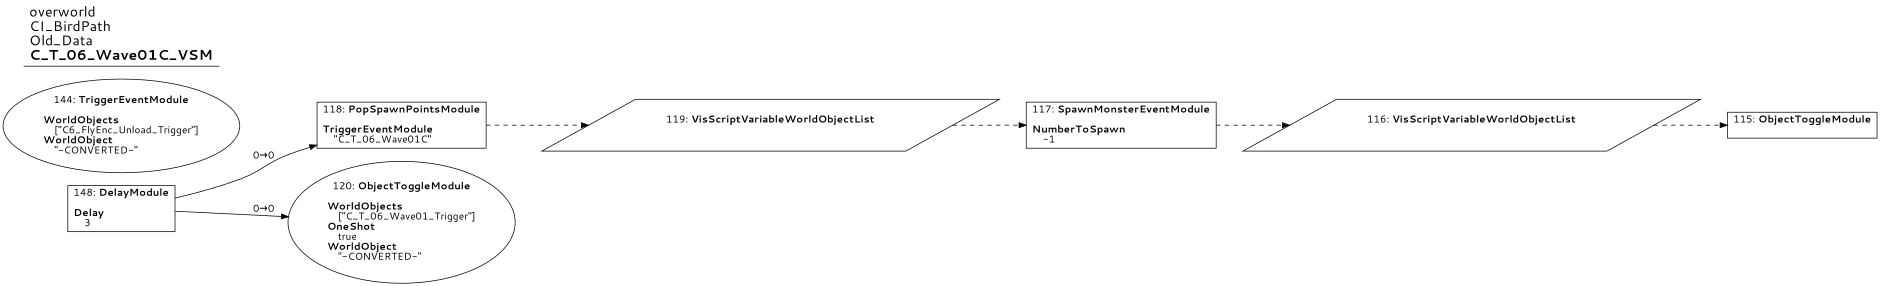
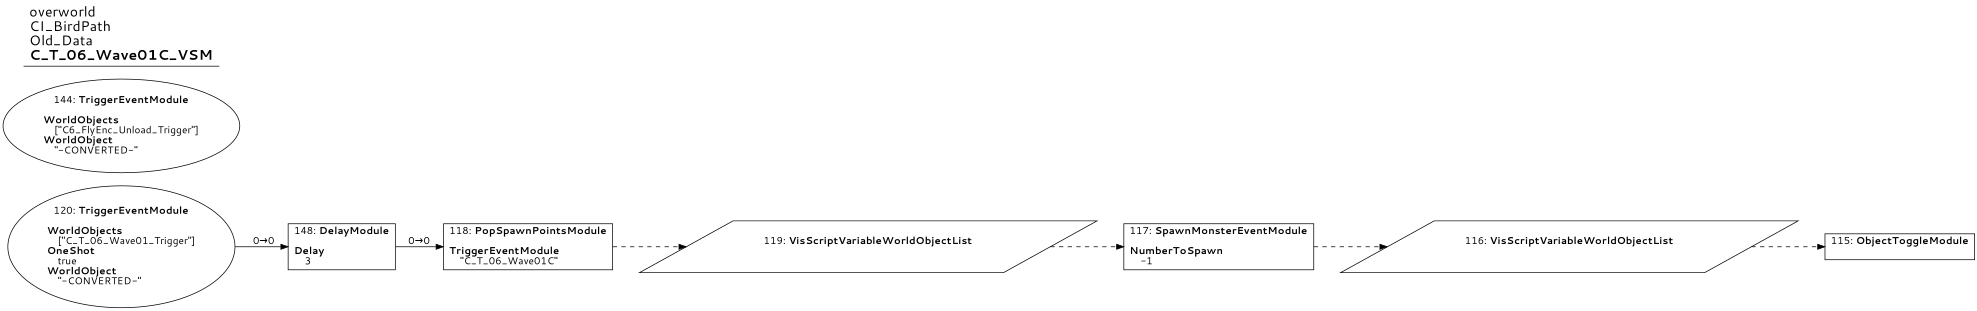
node "120:": text "ObjectToggleModule" -> "TriggerEventModule"
edge "148:" -> "120:": reversed
